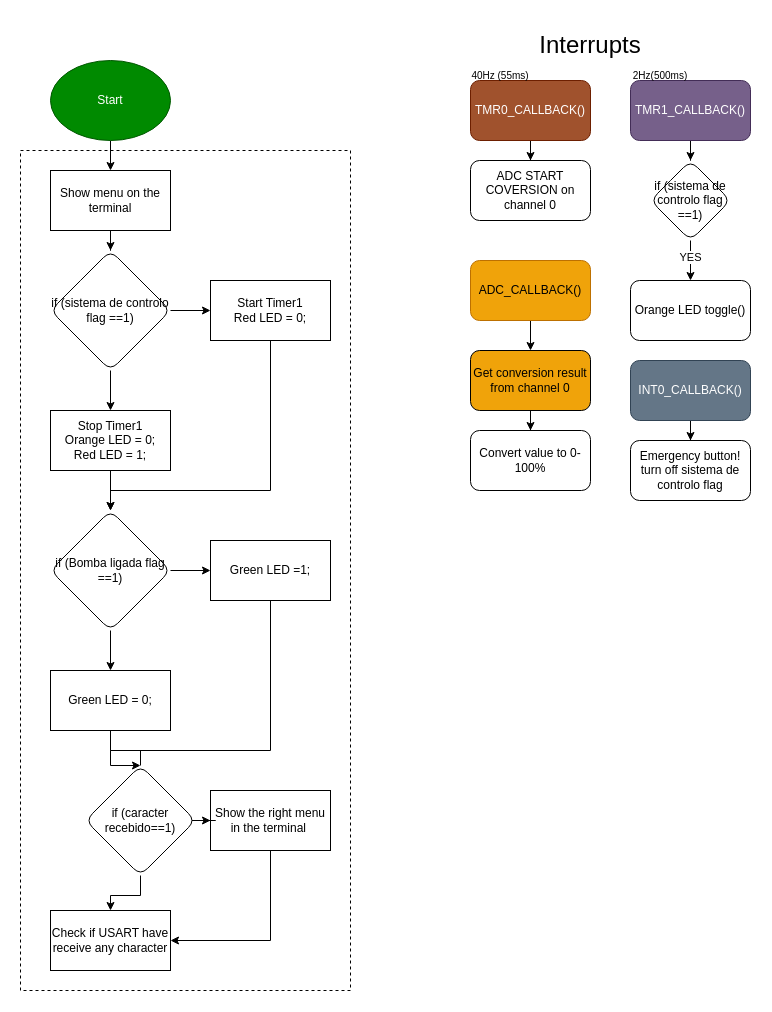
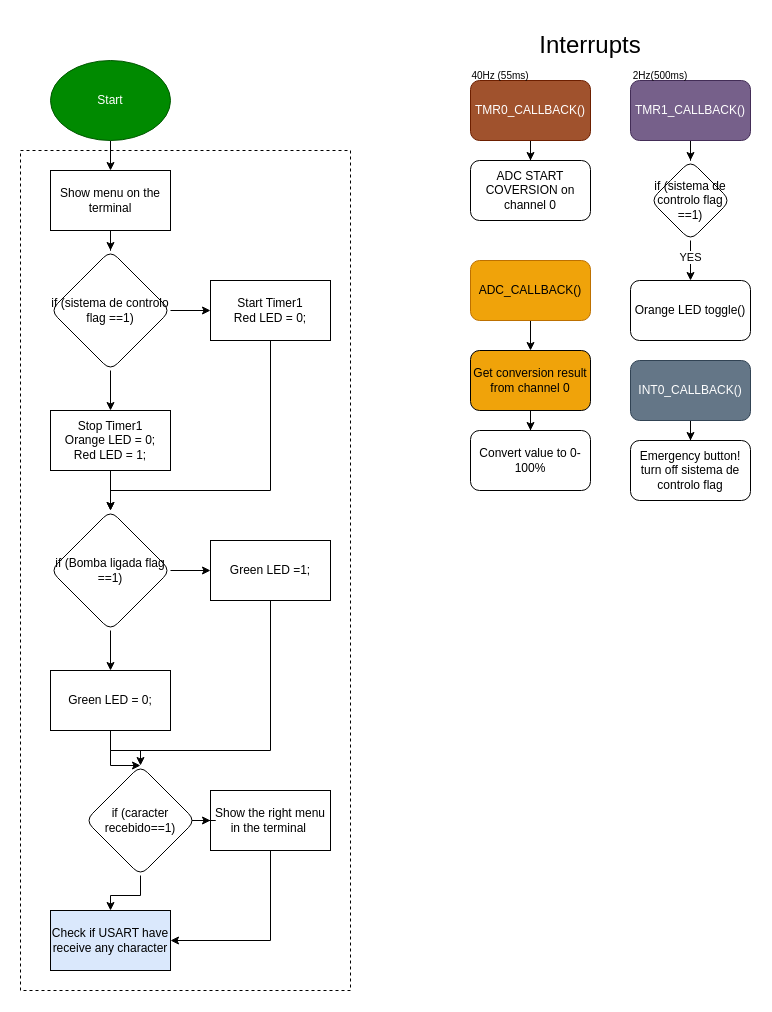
edge "Green LED = 0;" -- "if (caracter recebido==1)": arrowhead none -> classic
node "Check if USART have receive any character": fillcolor #ffffff -> #dae8fc
